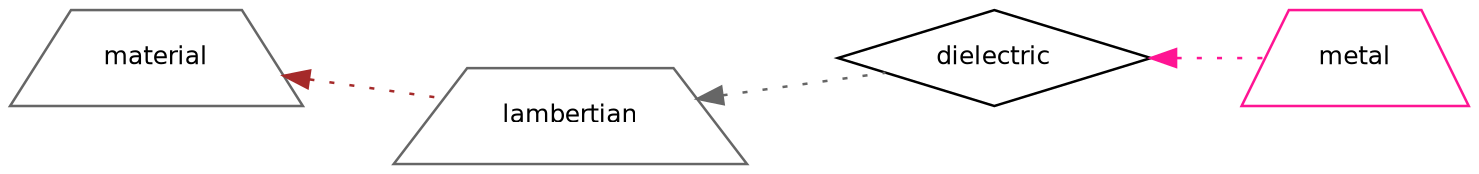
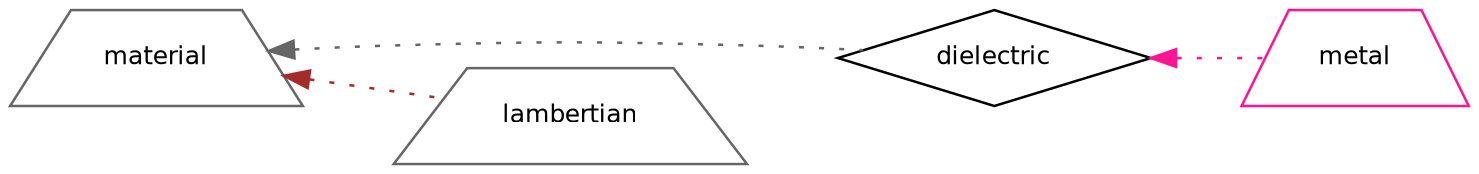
edge "dielectric" -> "lambertian": now "dielectric" -> "material"
